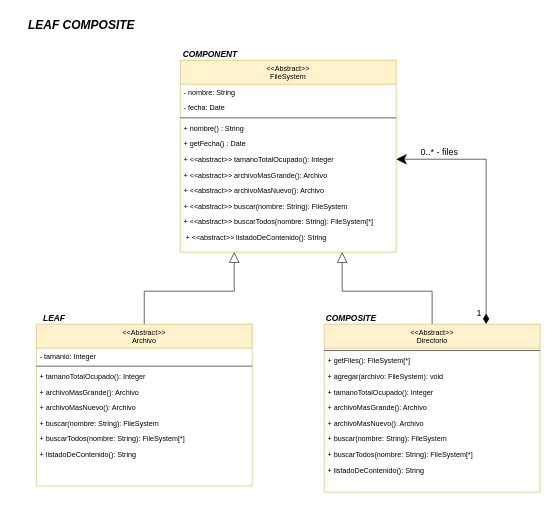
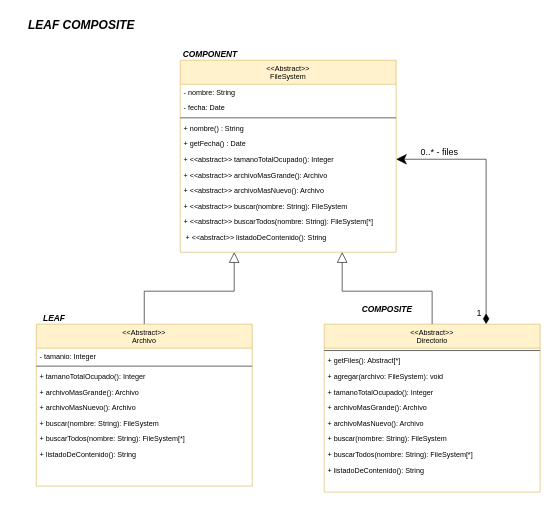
node "COMPOSITE": moved (351, 318) -> (387, 309)
node "+ getFiles(): FileSystem[*]": label "+ getFiles(): FileSystem[*]" -> "+ getFiles(): Abstract[*]"
